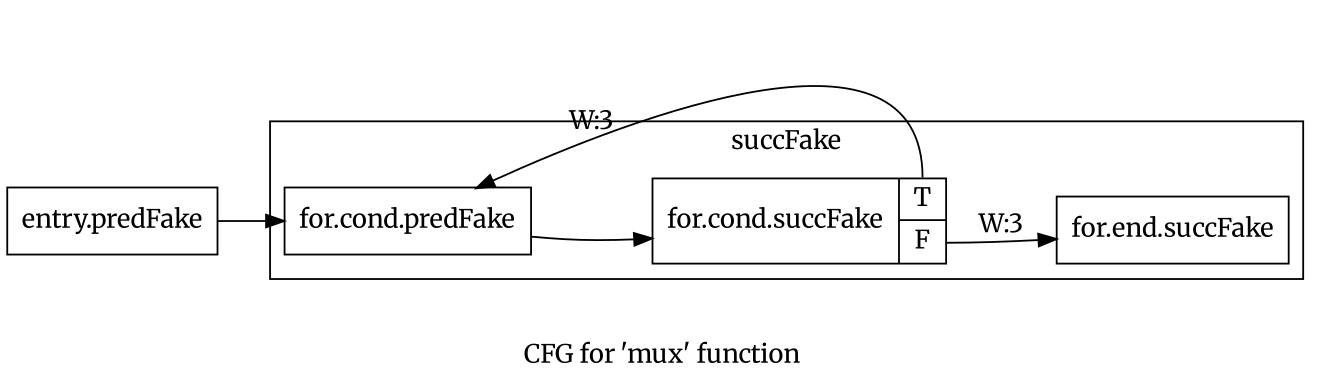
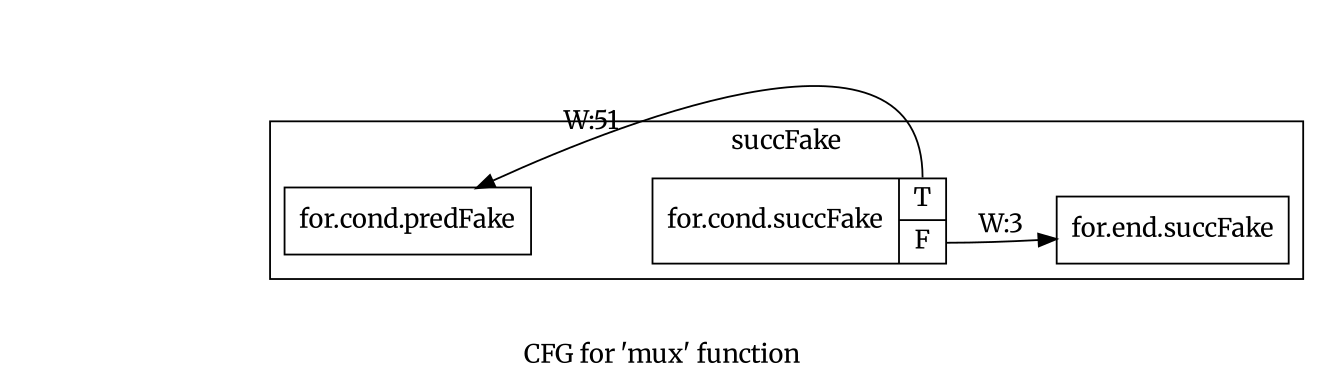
edge "for.cond.succFake" -> "for.cond.predFake": label "W:3" -> "W:51"
node "entry.predFake": removed
edge "for.cond.predFake" -> "for.cond.succFake": removed
